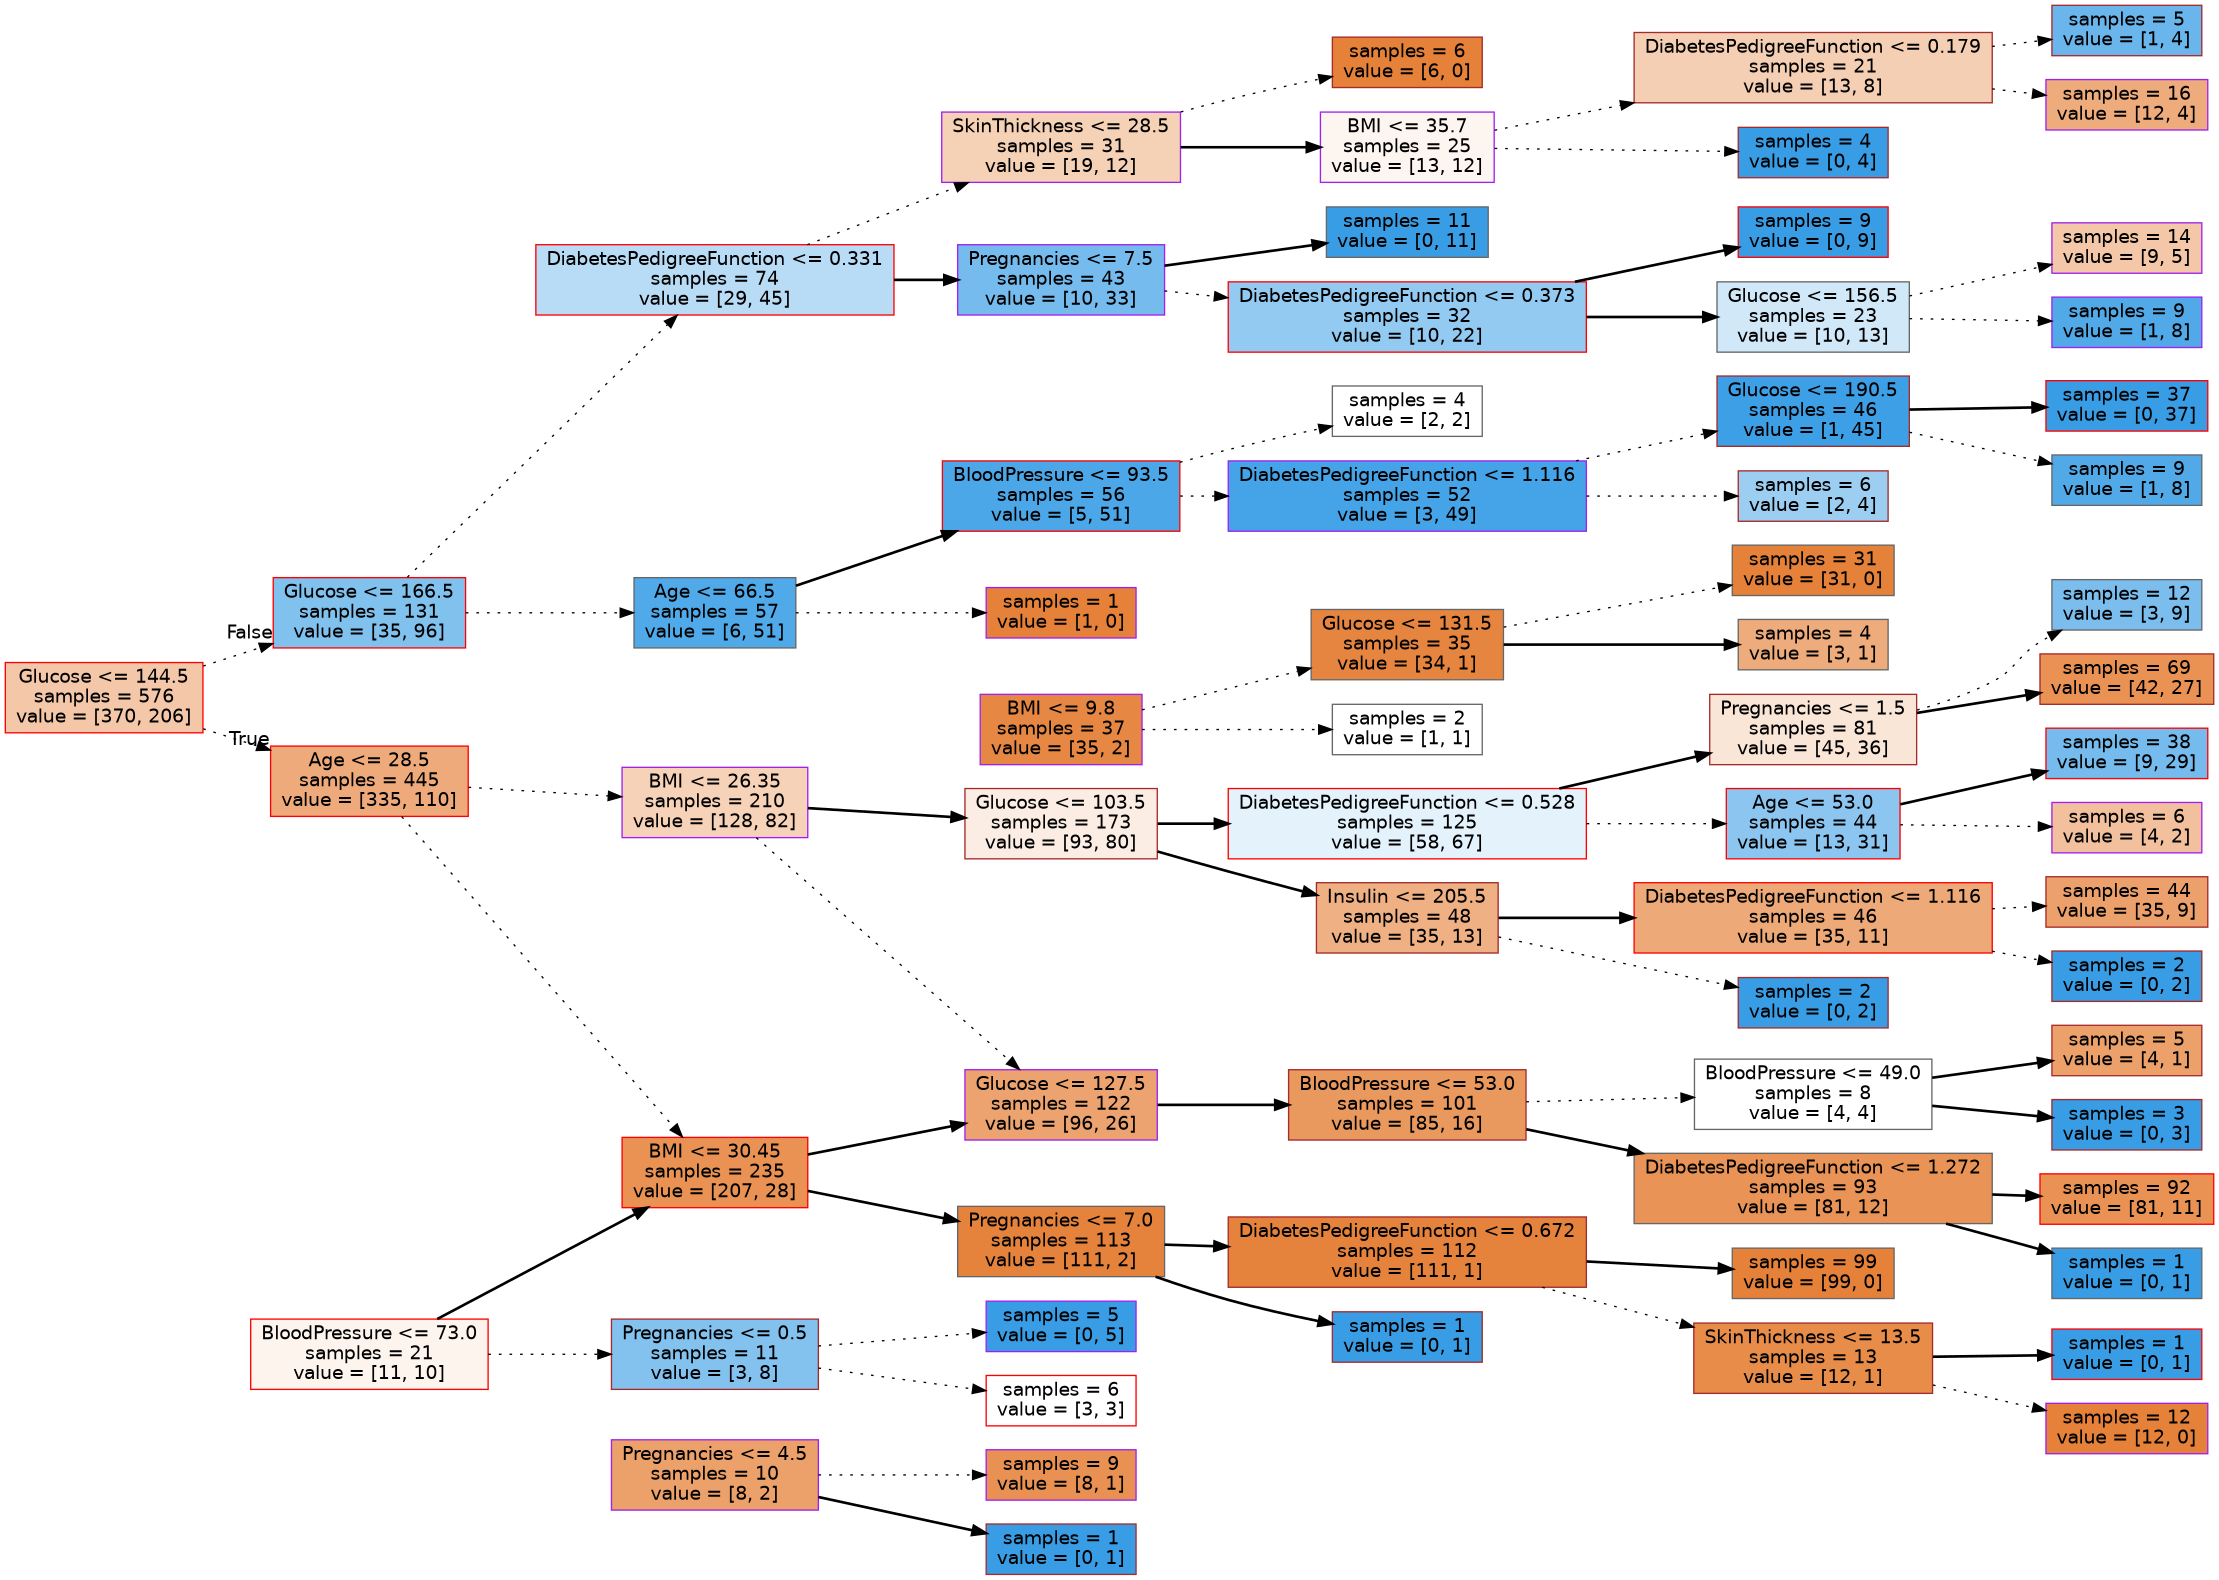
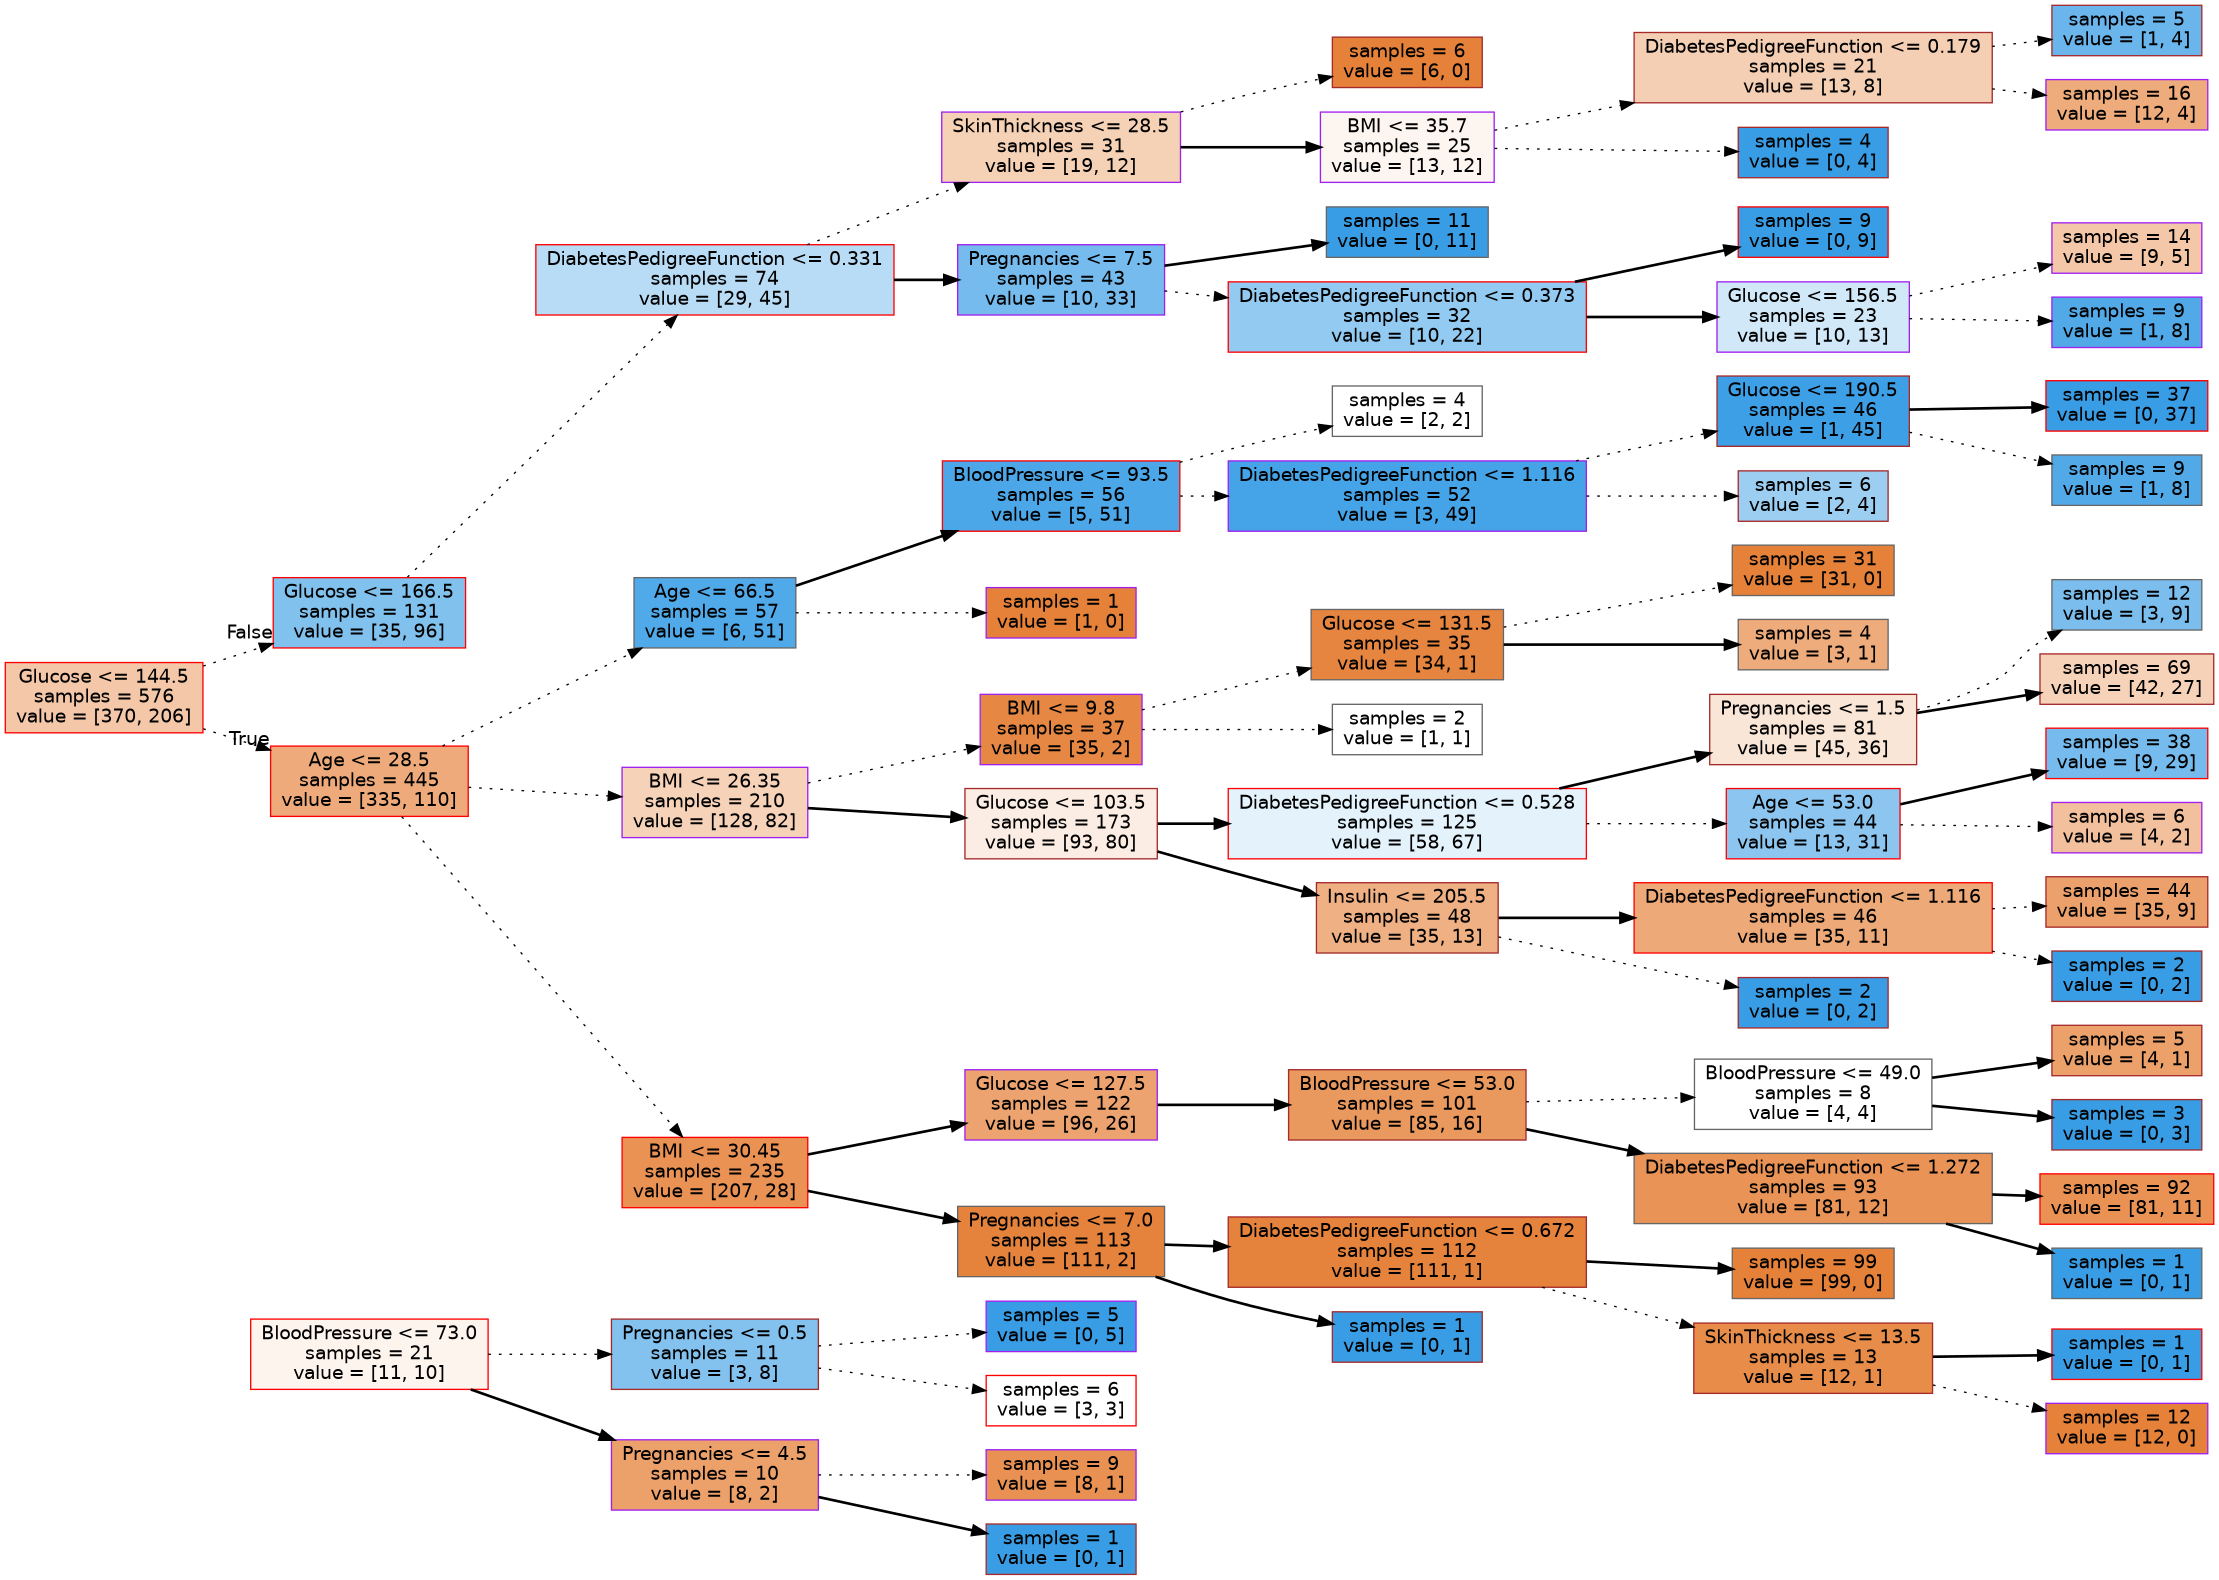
node "Glucose <= 156.5 samples = 23 value = [10, 13]": color gray40 -> purple
edge "Glucose <= 166.5 samples = 131 value = [35, 96]" -> "Age <= 66.5 samples = 57 value = [6, 51]": now "Age <= 28.5 samples = 445 value = [335, 110]" -> "Age <= 66.5 samples = 57 value = [6, 51]"
node "samples = 69 value = [42, 27]": fillcolor #e99254 -> #f6d2b8
edge "BMI <= 26.35 samples = 210 value = [128, 82]" -> "Glucose <= 127.5 samples = 122 value = [96, 26]": now "BMI <= 26.35 samples = 210 value = [128, 82]" -> "BMI <= 9.8 samples = 37 value = [35, 2]"
edge "BloodPressure <= 73.0 samples = 21 value = [11, 10]" -> "BMI <= 30.45 samples = 235 value = [207, 28]": now "BloodPressure <= 73.0 samples = 21 value = [11, 10]" -> "Pregnancies <= 4.5 samples = 10 value = [8, 2]"
